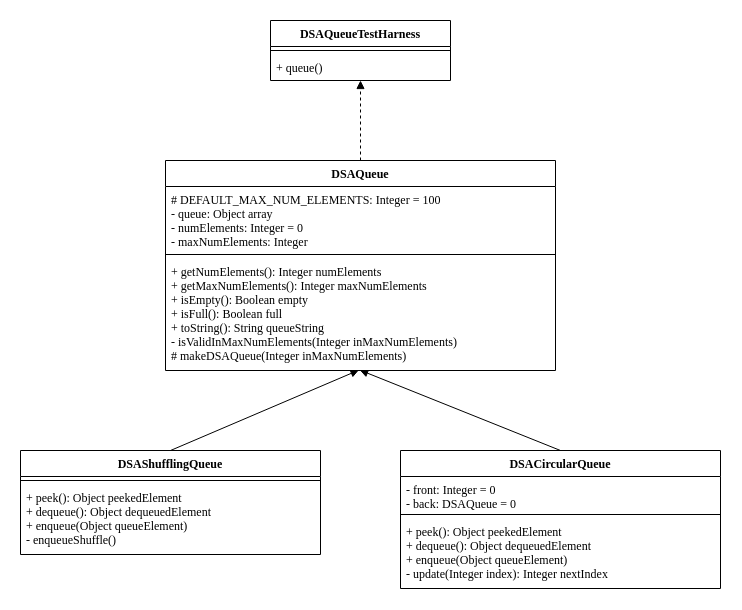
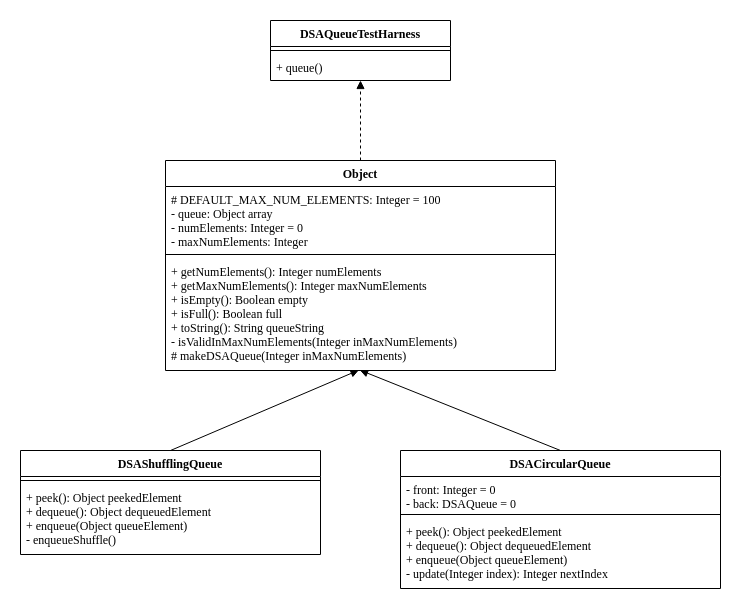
node "DSAQueue": label "DSAQueue" -> "Object"
